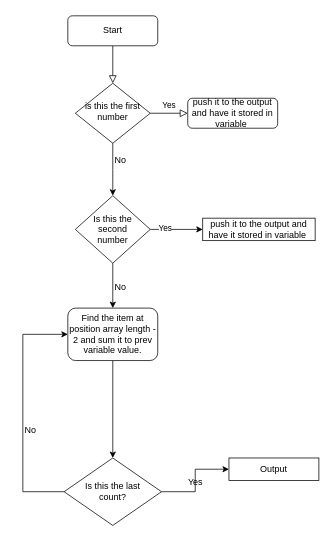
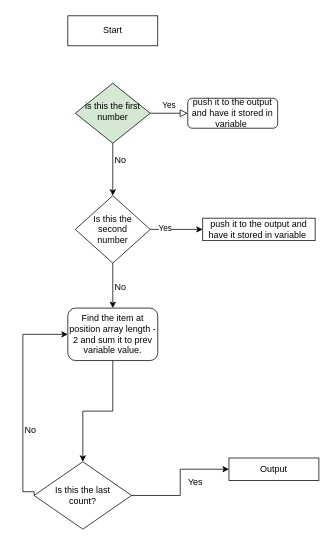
node "Start": shape rounded rectangle -> rectangle
edge "Start" -> "is this the first number": removed
node "is this the first number": fillcolor #ffffff -> #d5e8d4
node "Is this the last count?": moved (113, 492) -> (83, 495)
